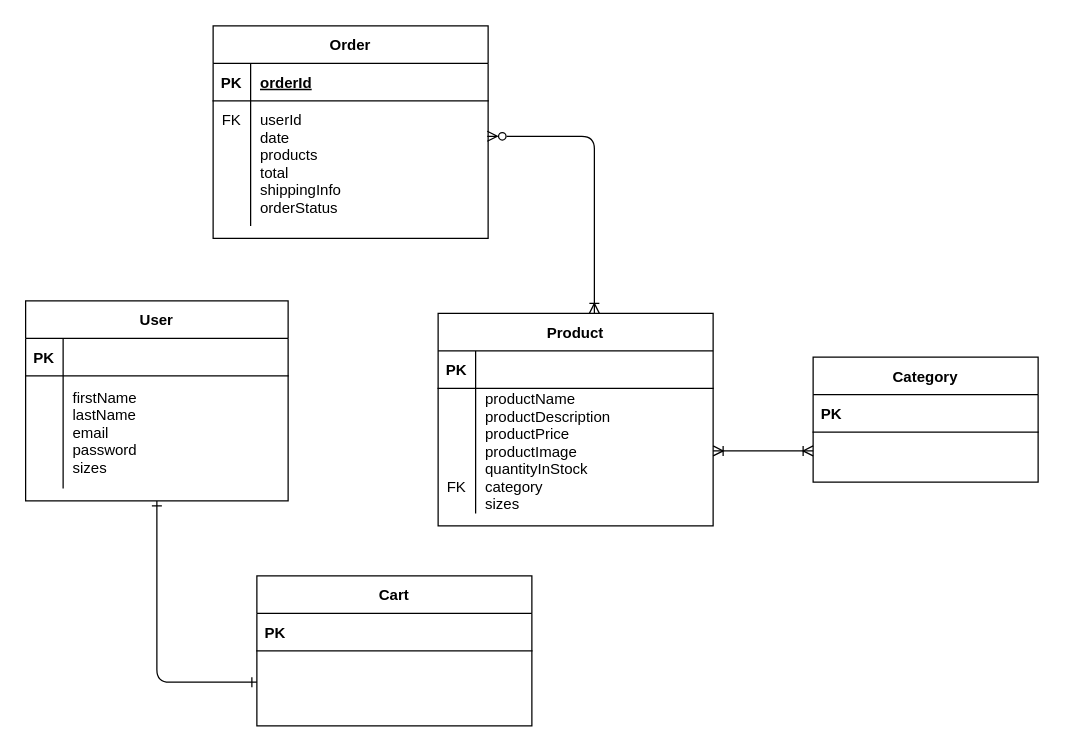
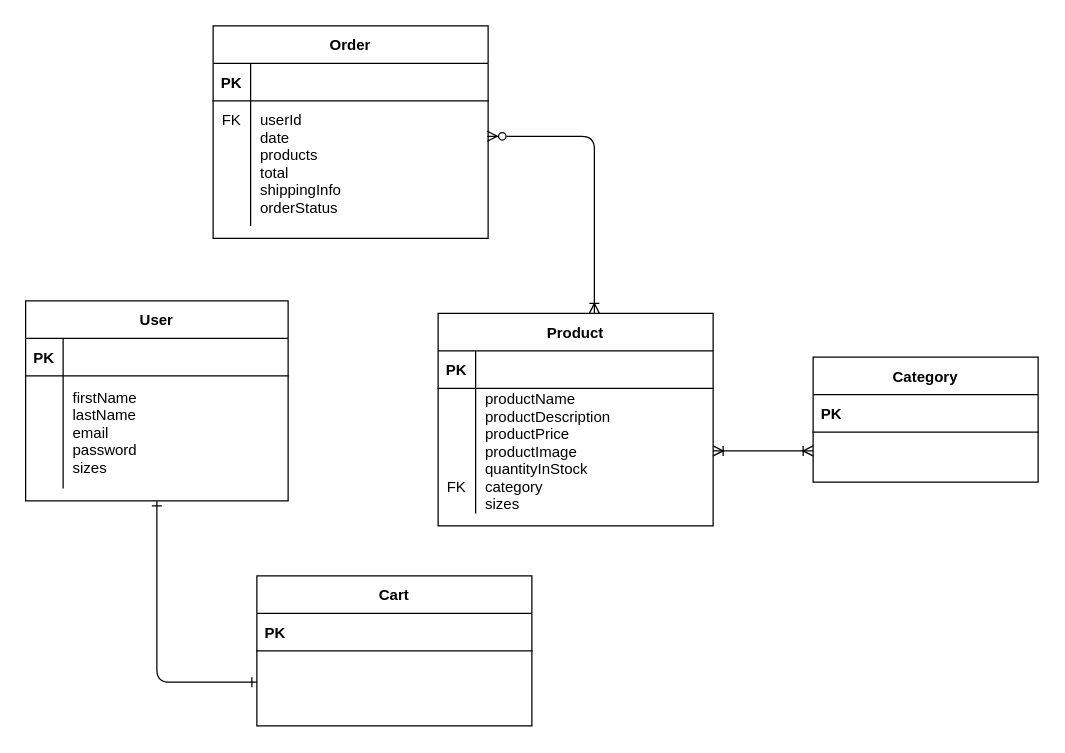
node "orderId": removed
